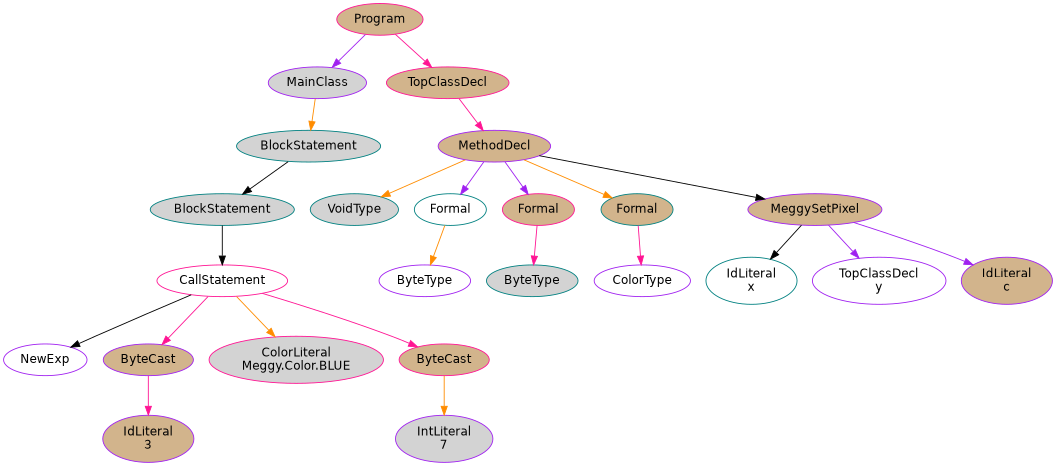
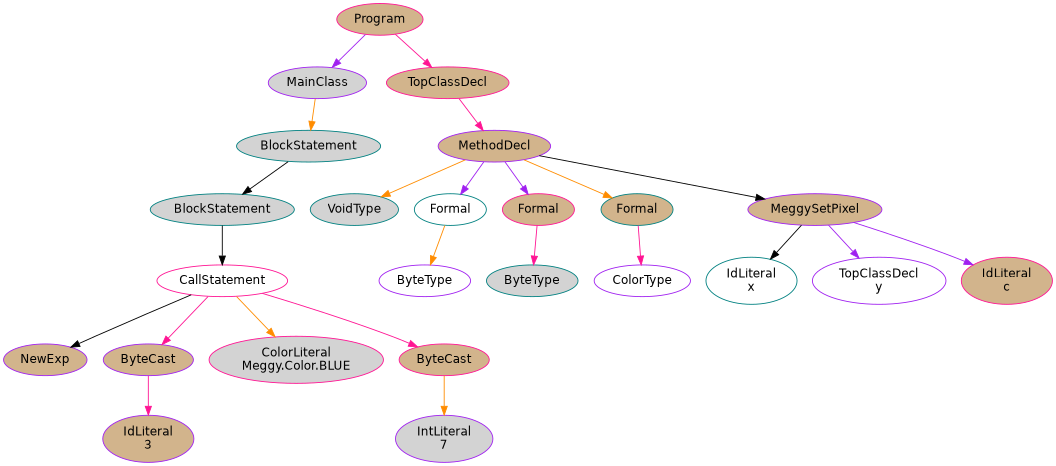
node "IdLiteral c": color purple -> deeppink
node "NewExp": fillcolor white -> tan
